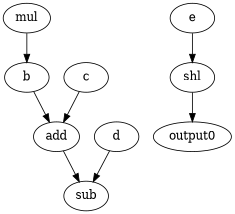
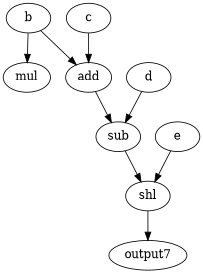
edge "mul" -> "b": reversed
node "output0": label "output0" -> "output7"
edge "sub" -> "shl": added
